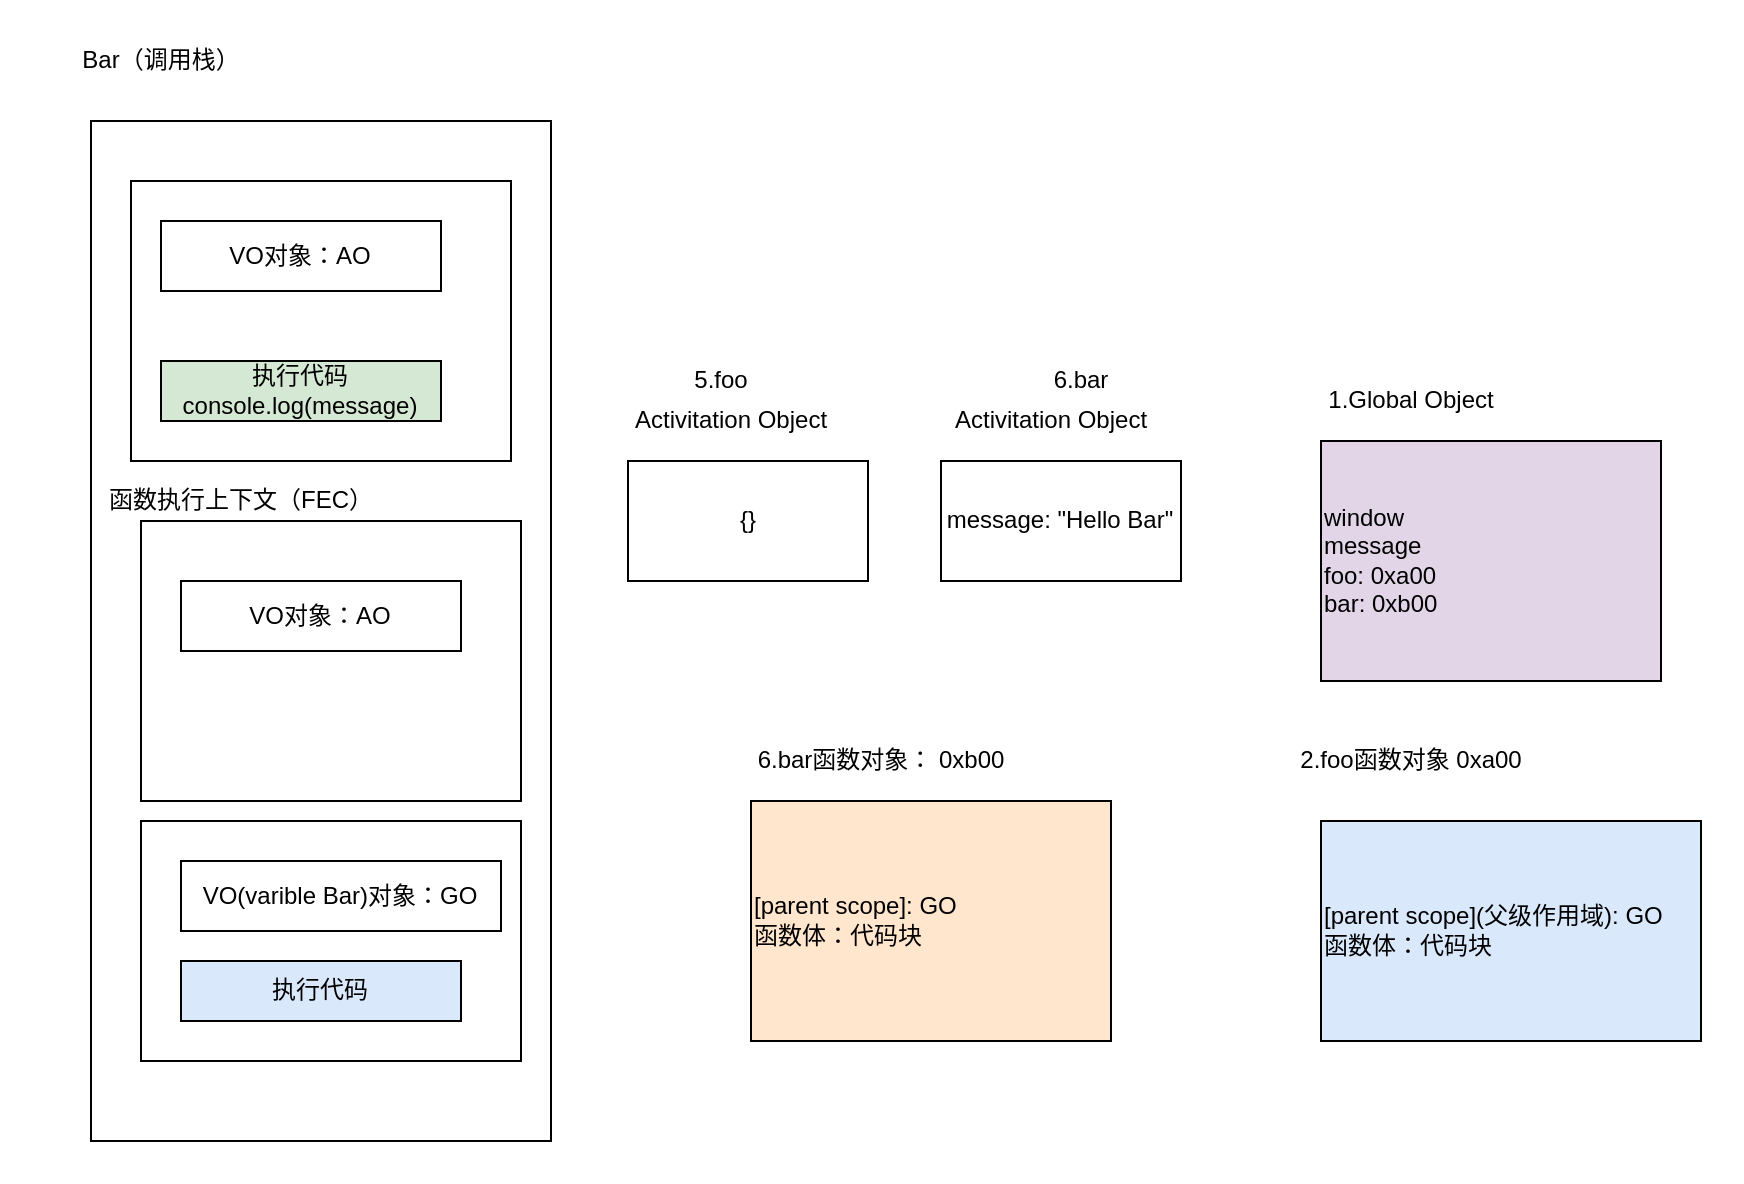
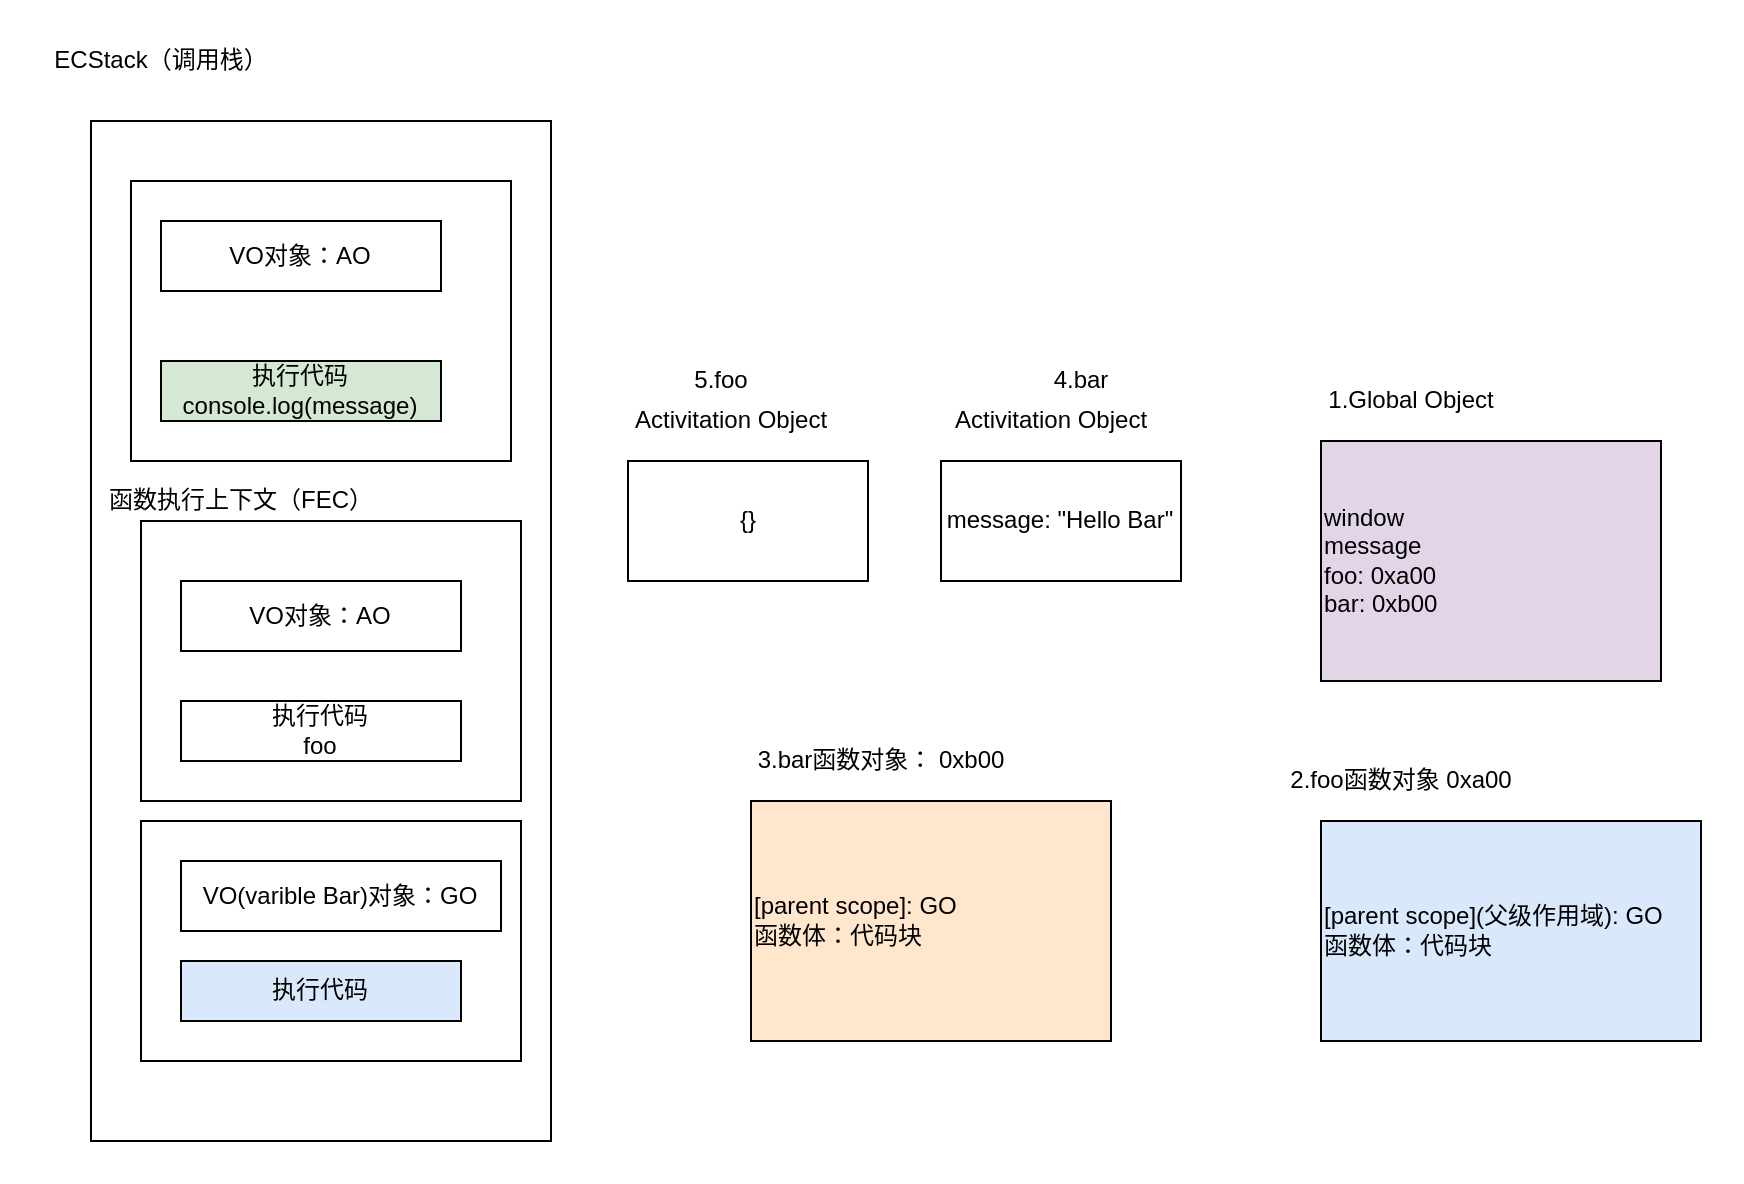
node "Bar（调用栈）": label "Bar（调用栈）" -> "ECStack（调用栈）"
node "6.bar": label "6.bar" -> "4.bar"
node "执行代码 foo": added
node "6.bar函数对象： 0xb00": label "6.bar函数对象： 0xb00" -> "3.bar函数对象： 0xb00"
node "2.foo函数对象 0xa00": moved (1411, 761) -> (1401, 781)
